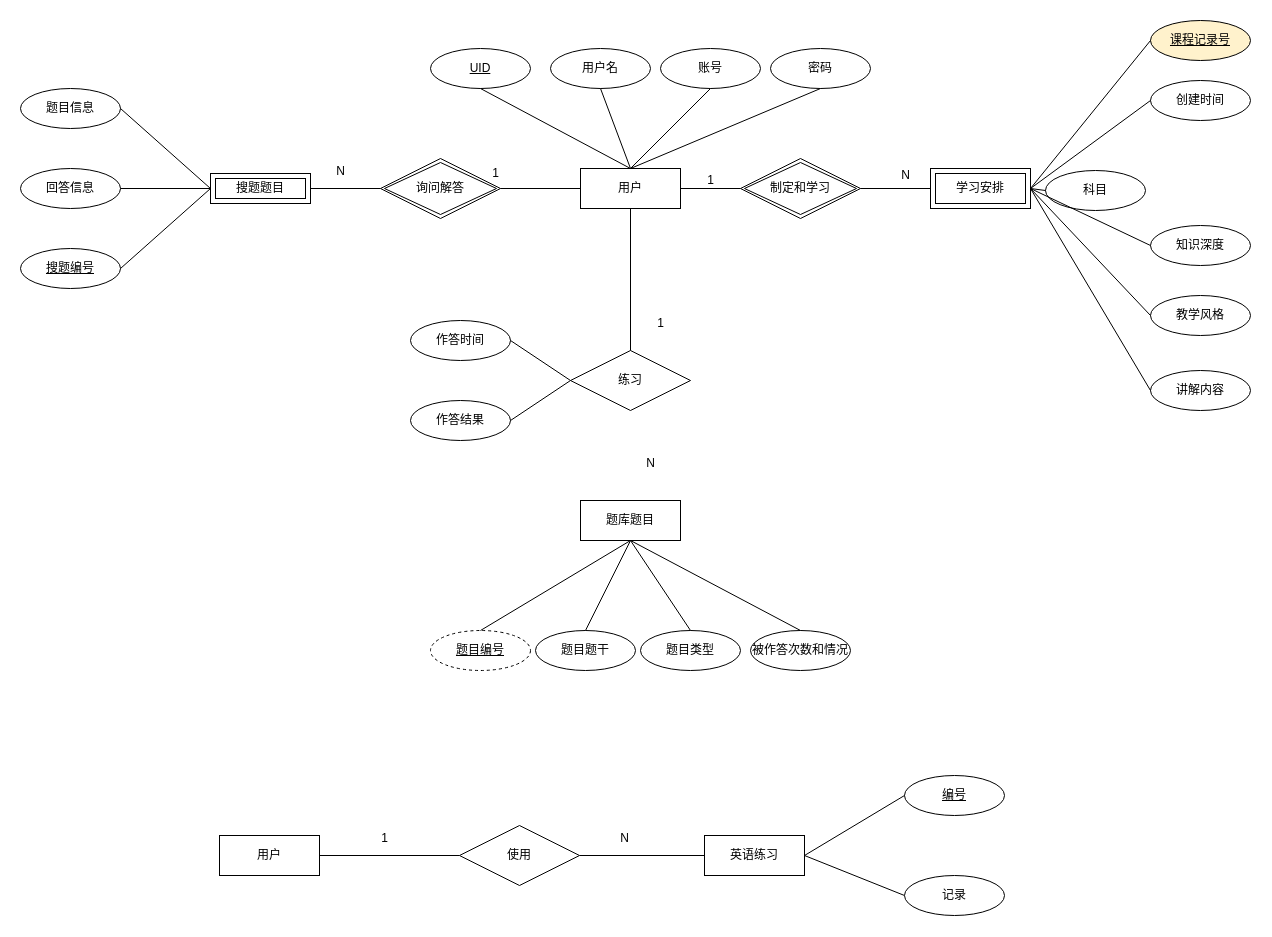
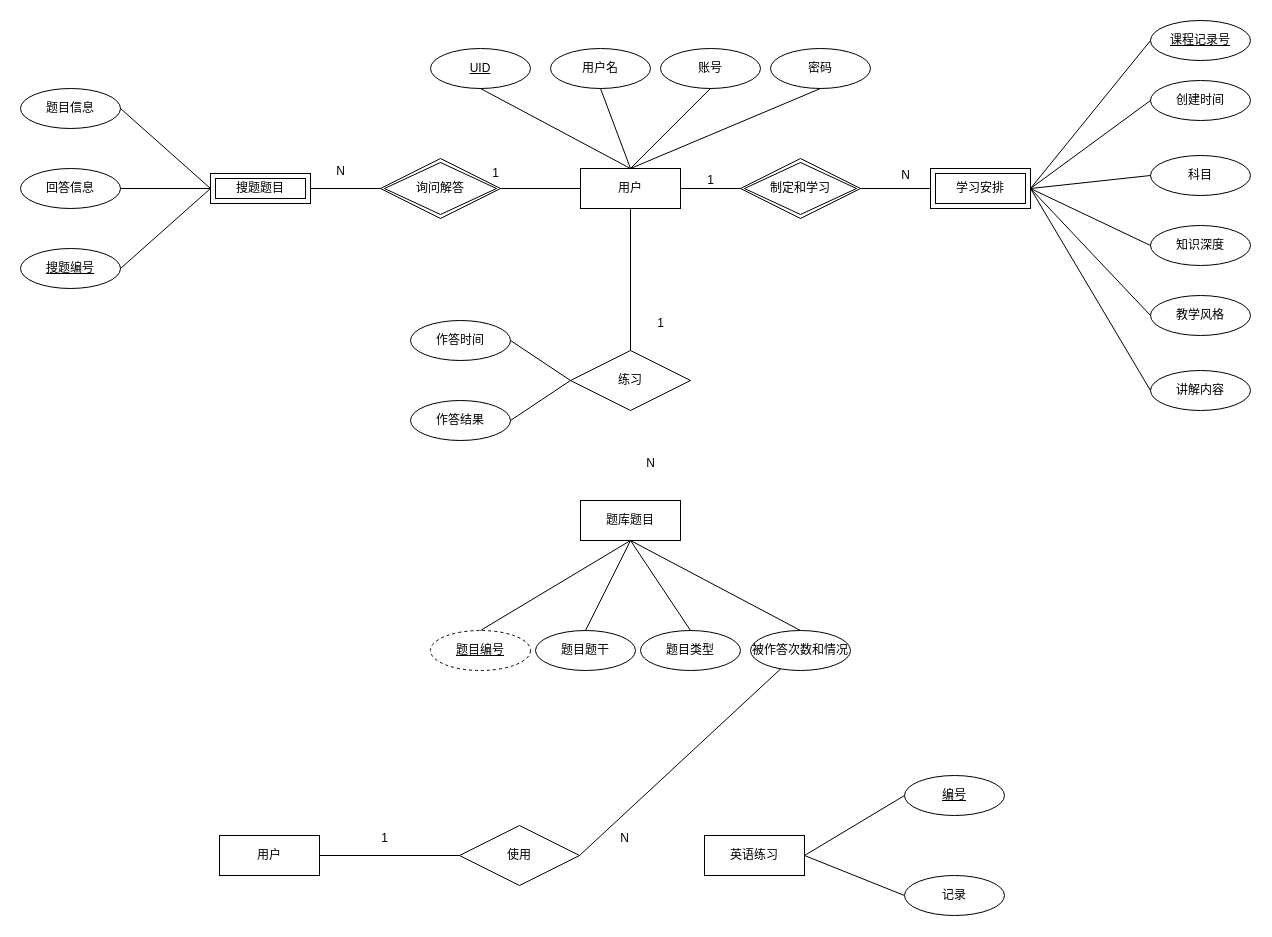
node "课程记录号": fillcolor #fff2cc -> #ffffff
node "科目": moved (1096, 191) -> (1201, 176)
edge "使用" -- "英语练习": now "使用" -- "被作答次数和情况"
